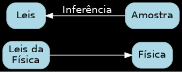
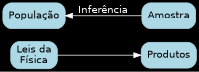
node "Leis": label "Leis" -> "População"
node "Física": label "Física" -> "Produtos"
